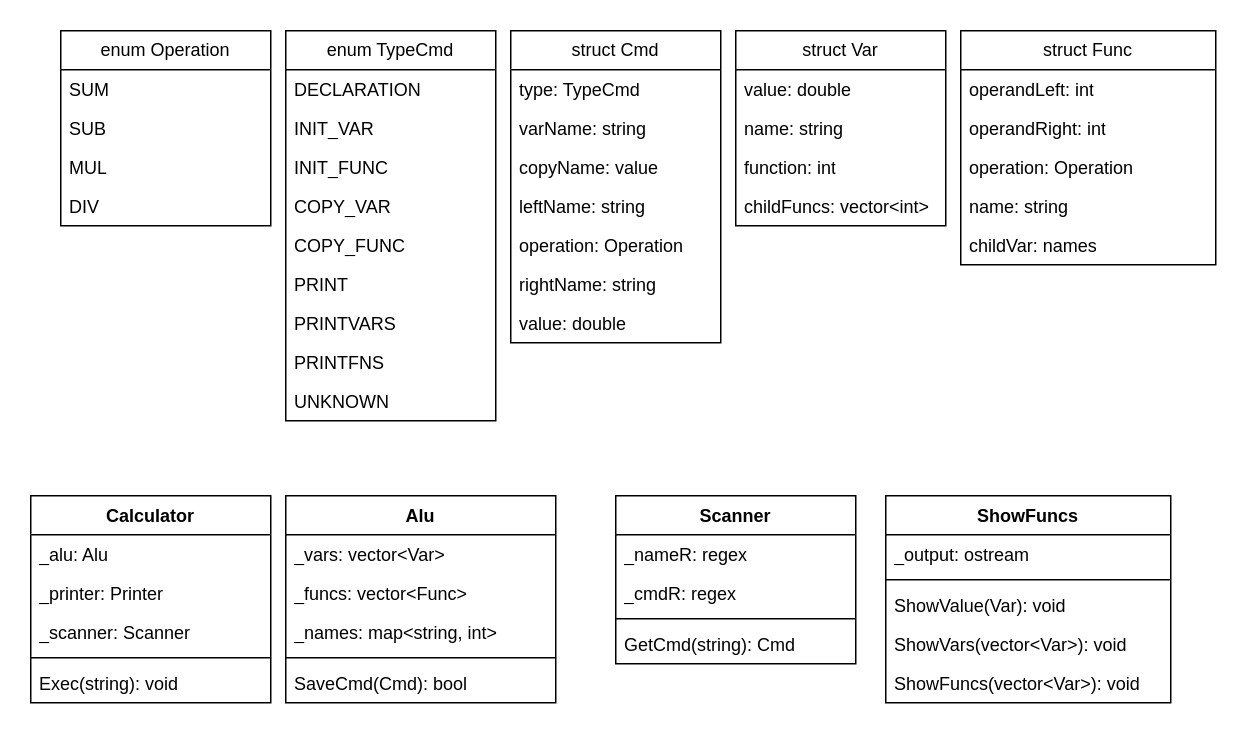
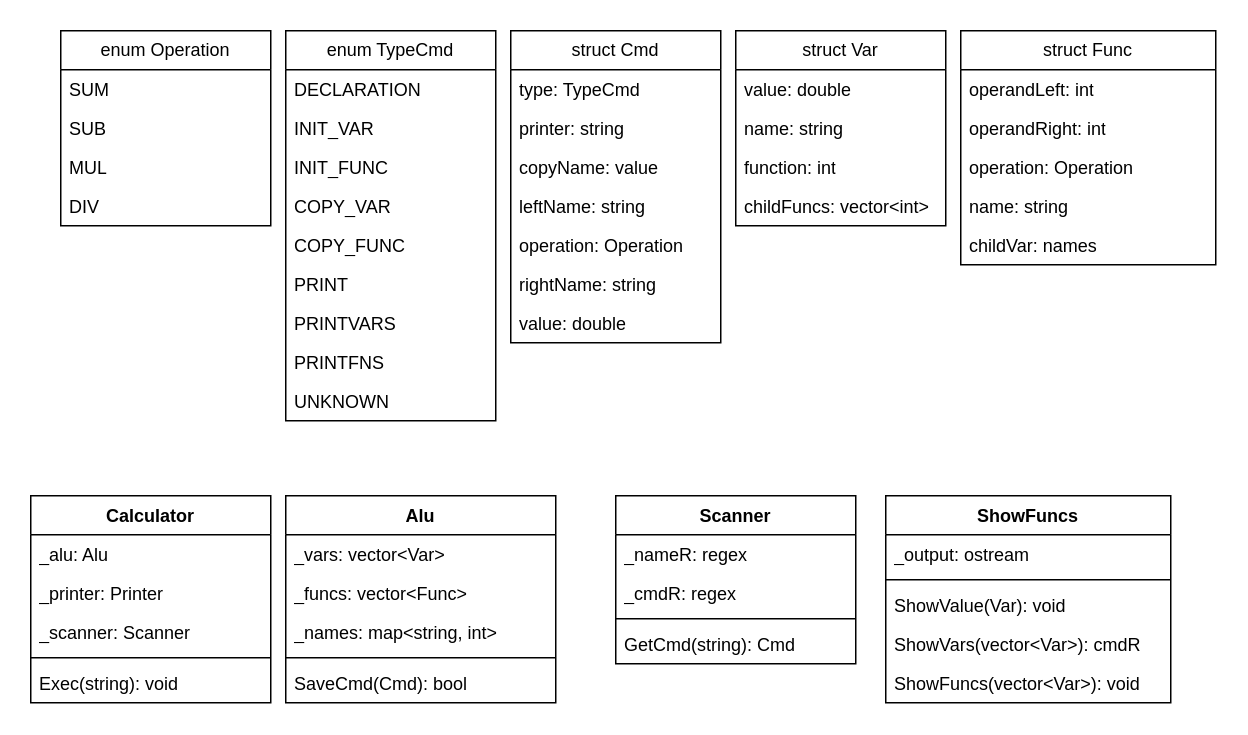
node "varName: string": label "varName: string" -> "printer: string"
node "ShowVars(vector<Var>): void": label "ShowVars(vector<Var>): void" -> "ShowVars(vector<Var>): cmdR"
